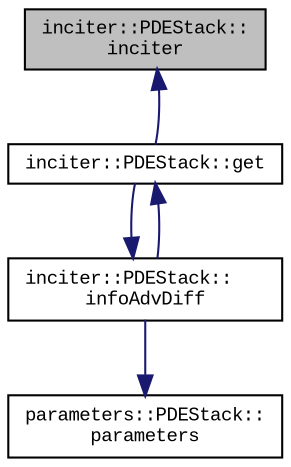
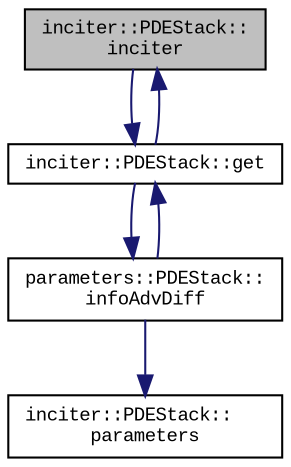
edge "inciter::PDEStack:: inciter" -> "inciter::PDEStack::get": added
node "inciter::PDEStack:: infoAdvDiff": label "inciter::PDEStack:: infoAdvDiff" -> "parameters::PDEStack:: infoAdvDiff"
node "parameters::PDEStack:: parameters": label "parameters::PDEStack:: parameters" -> "inciter::PDEStack:: parameters"
